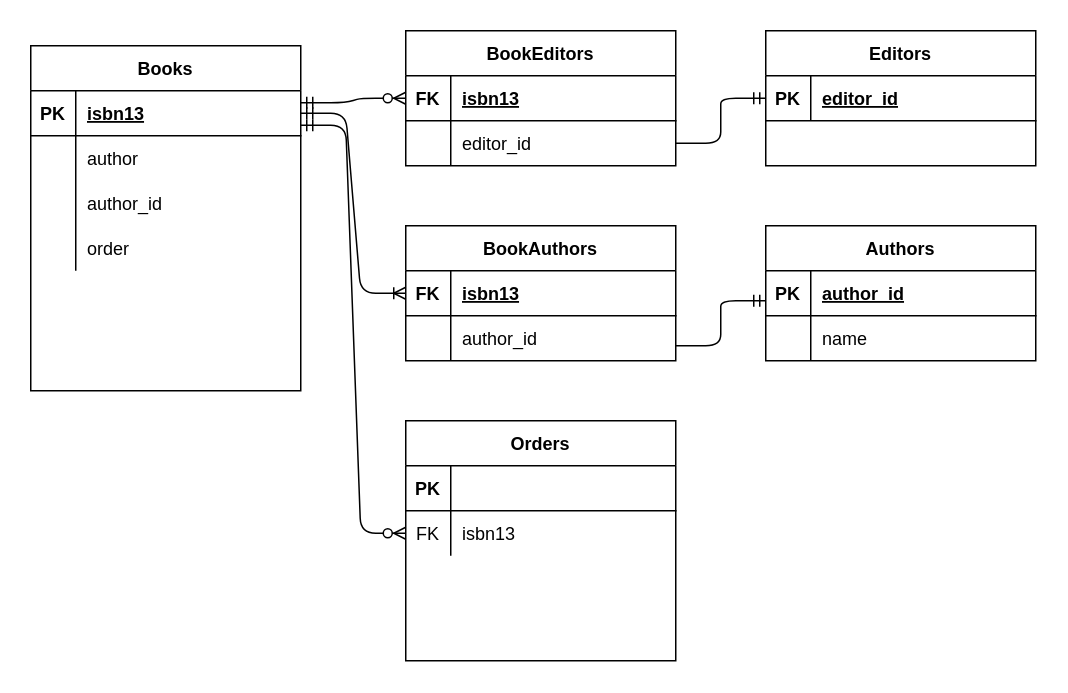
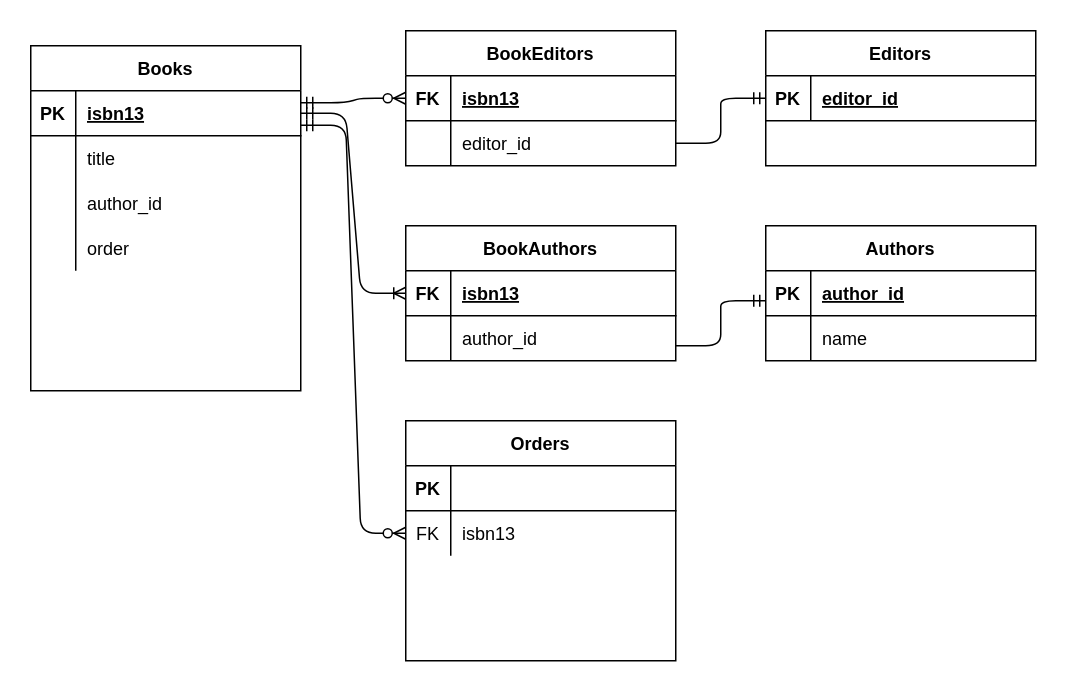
node "author": label "author" -> "title"
